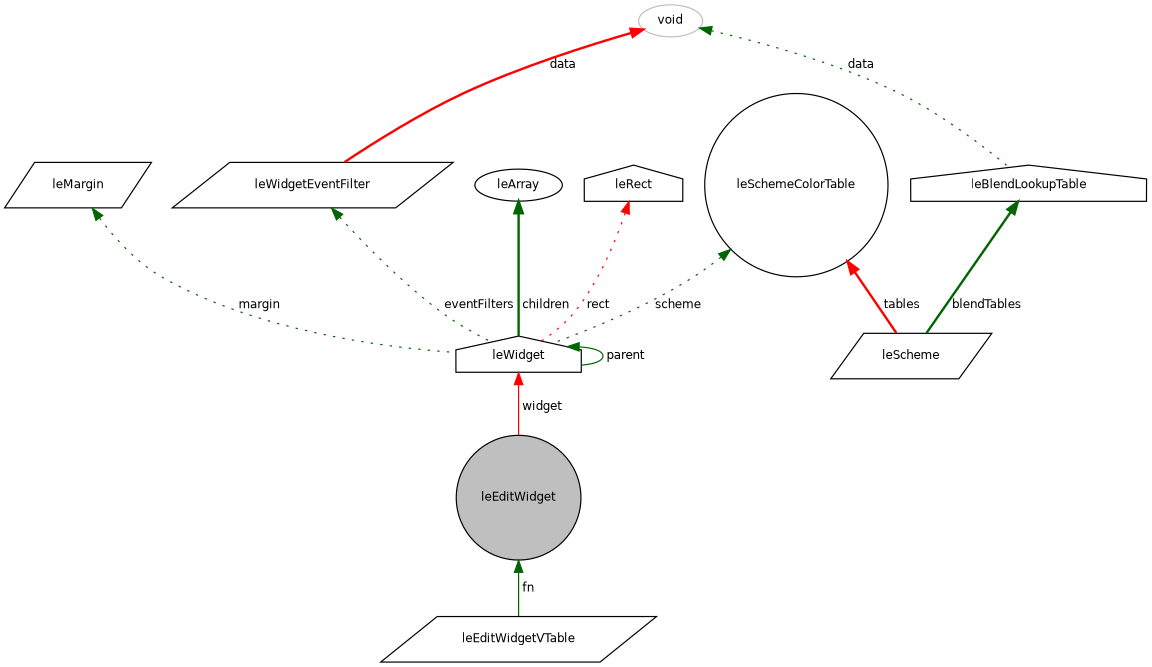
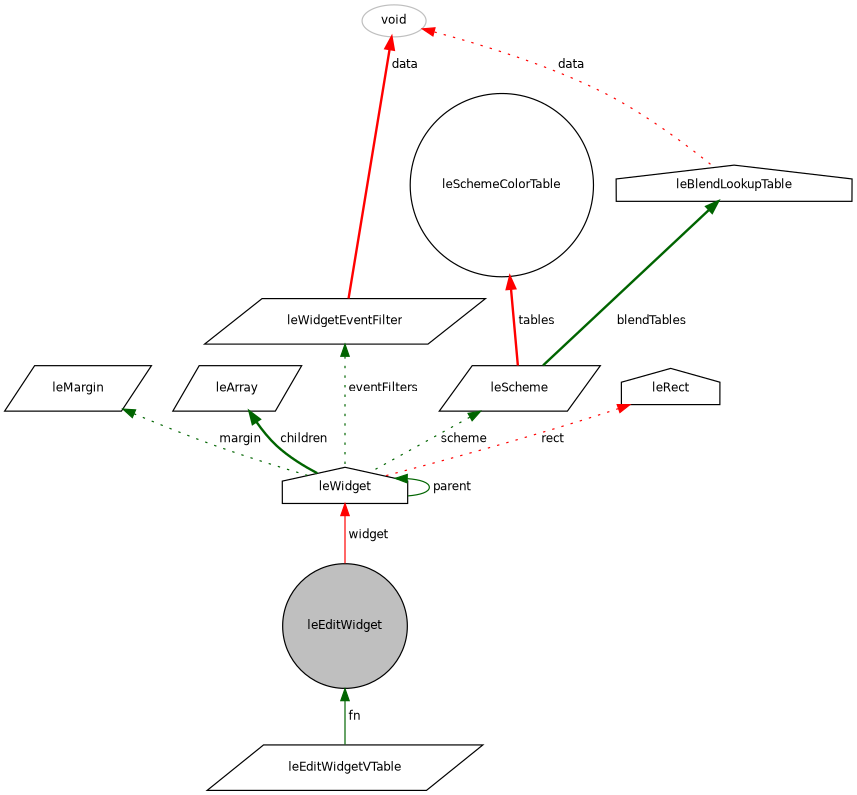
edge "leBlendLookupTable" -> "void": color darkgreen -> red
node "leArray": shape ellipse -> parallelogram
edge "leWidget" -> "leSchemeColorTable": now "leWidget" -> "leScheme"
